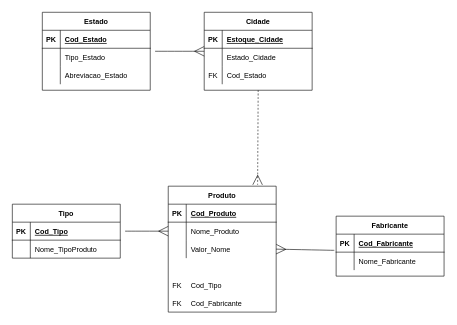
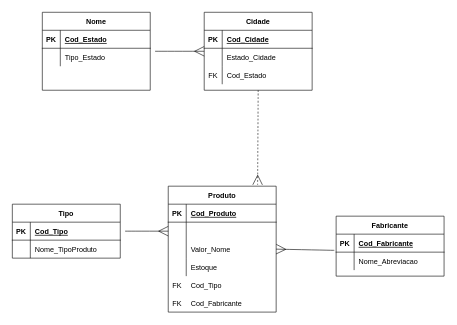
node "Estado": label "Estado" -> "Nome"
node "Estoque_Cidade": label "Estoque_Cidade" -> "Cod_Cidade"
node "Abreviacao_Estado": removed
node "Nome_Produto": removed
node "Nome_Fabricante": label "Nome_Fabricante" -> "Nome_Abreviacao"
node "Estoque": added
